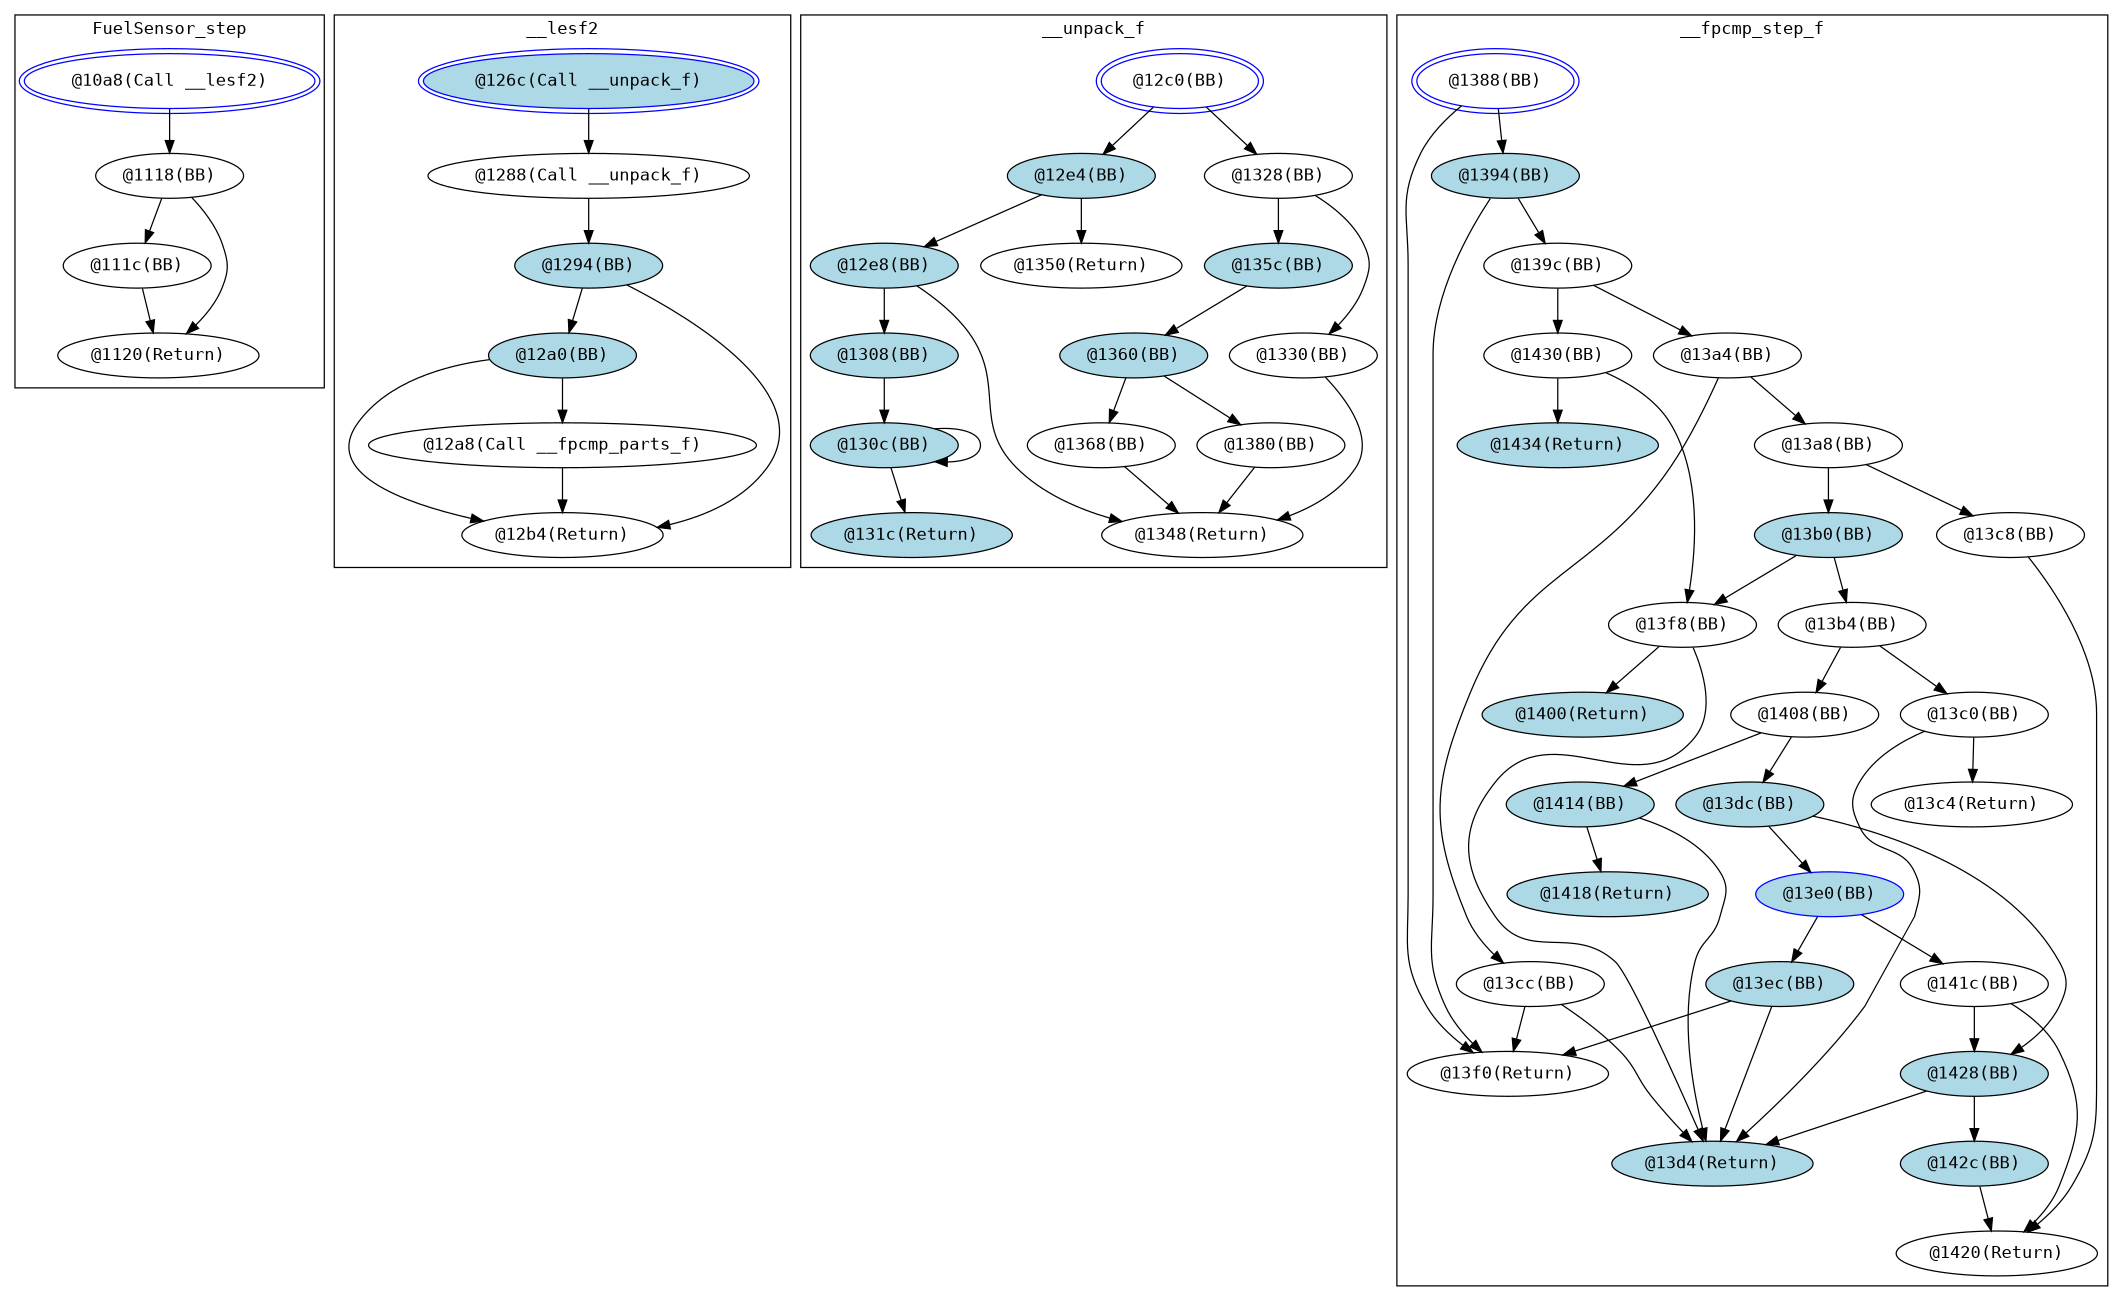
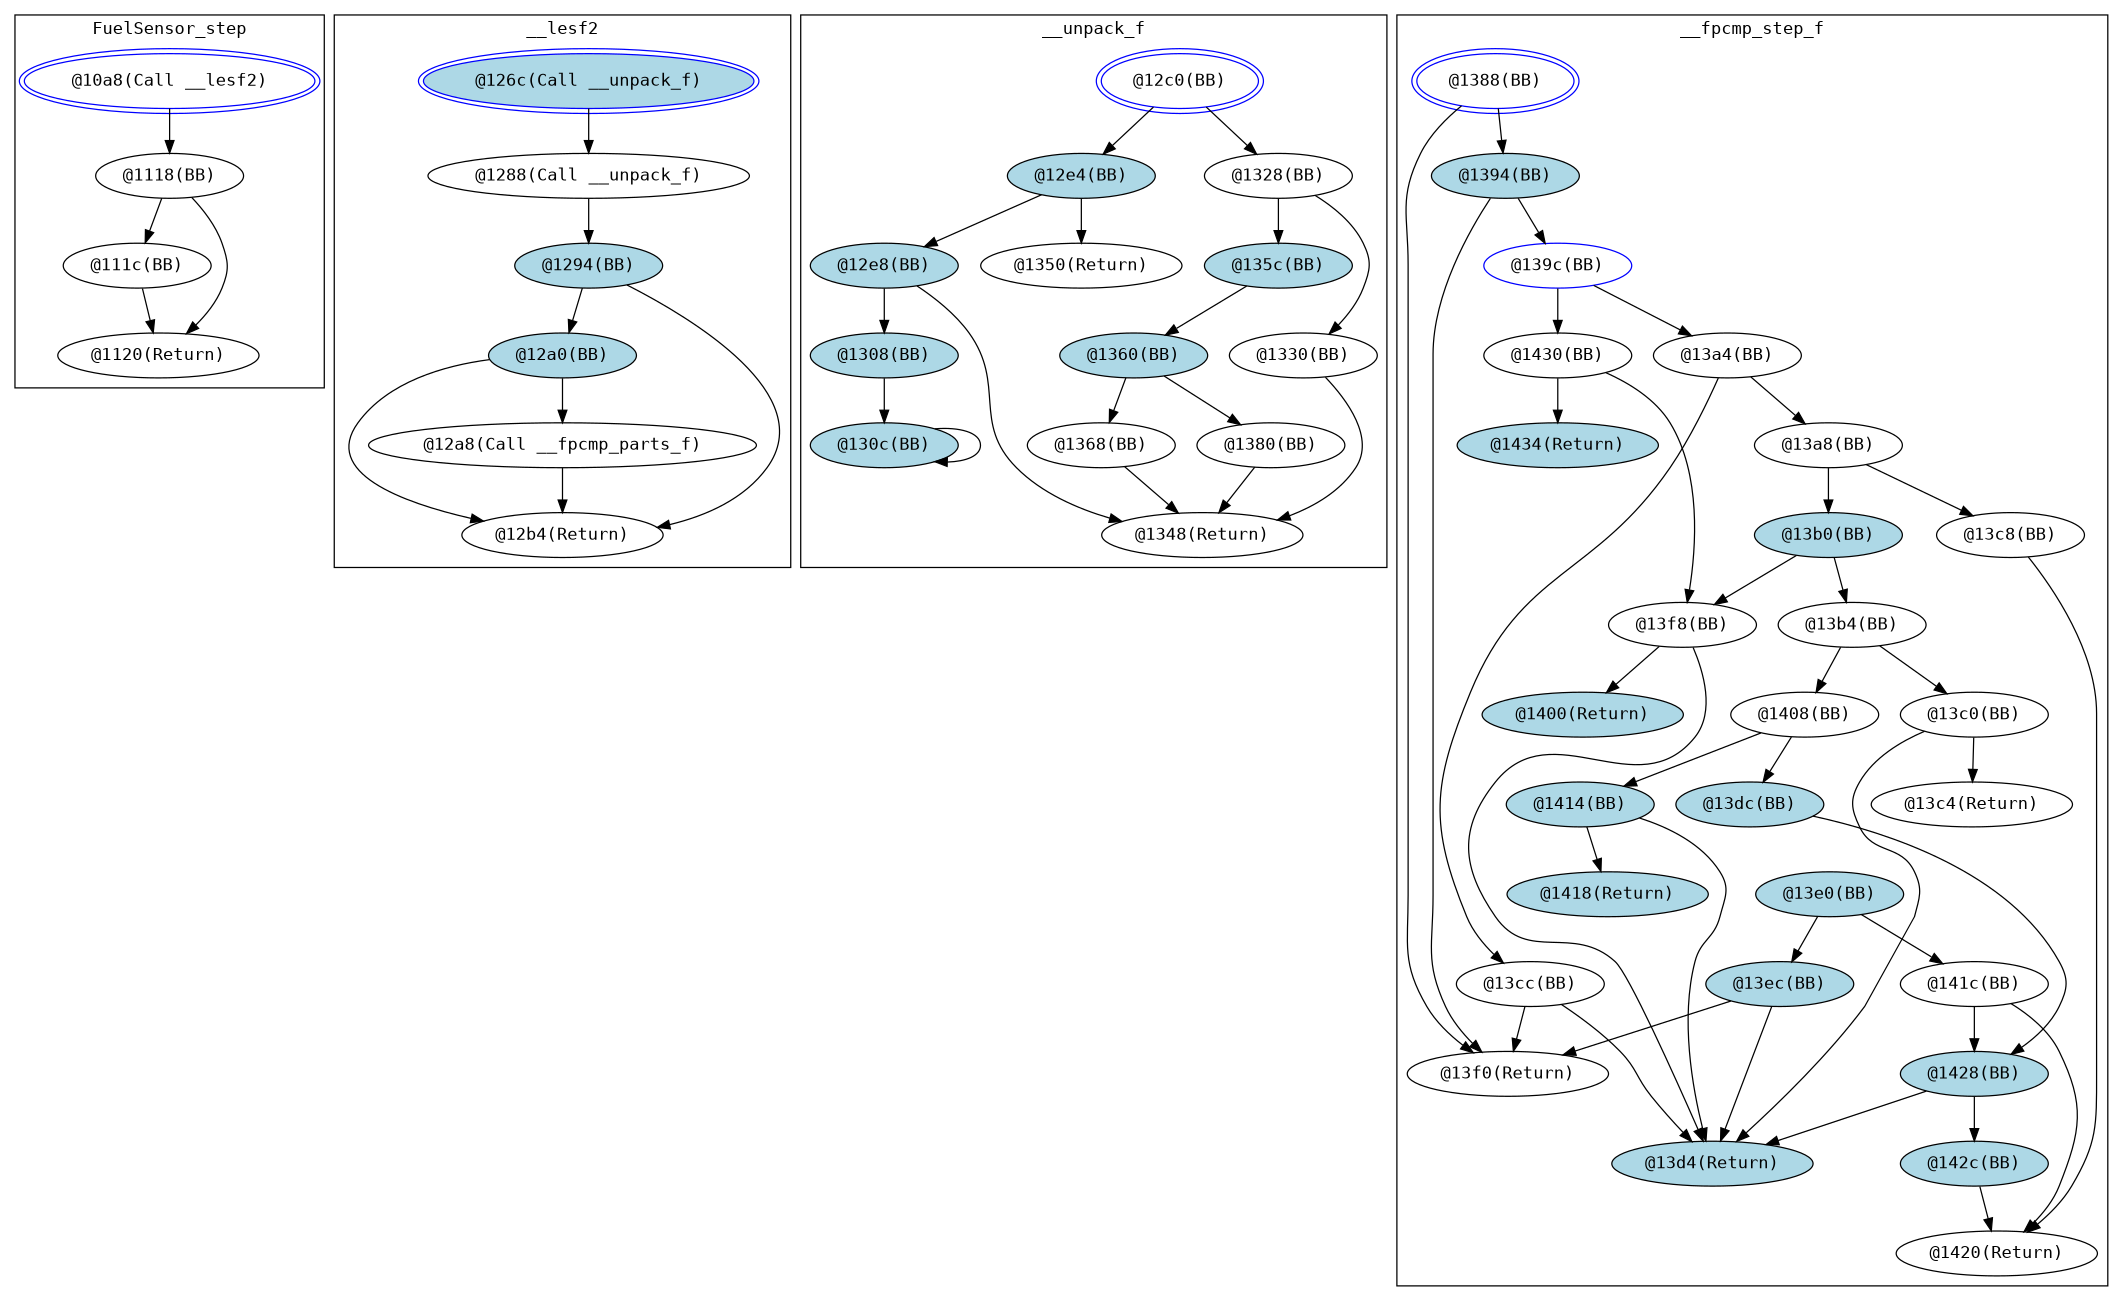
node "@139c(BB)": color black -> blue
node "@131c(Return)": removed
edge "@13dc(BB)" -> "@13e0(BB)": removed
node "@13e0(BB)": color blue -> black
